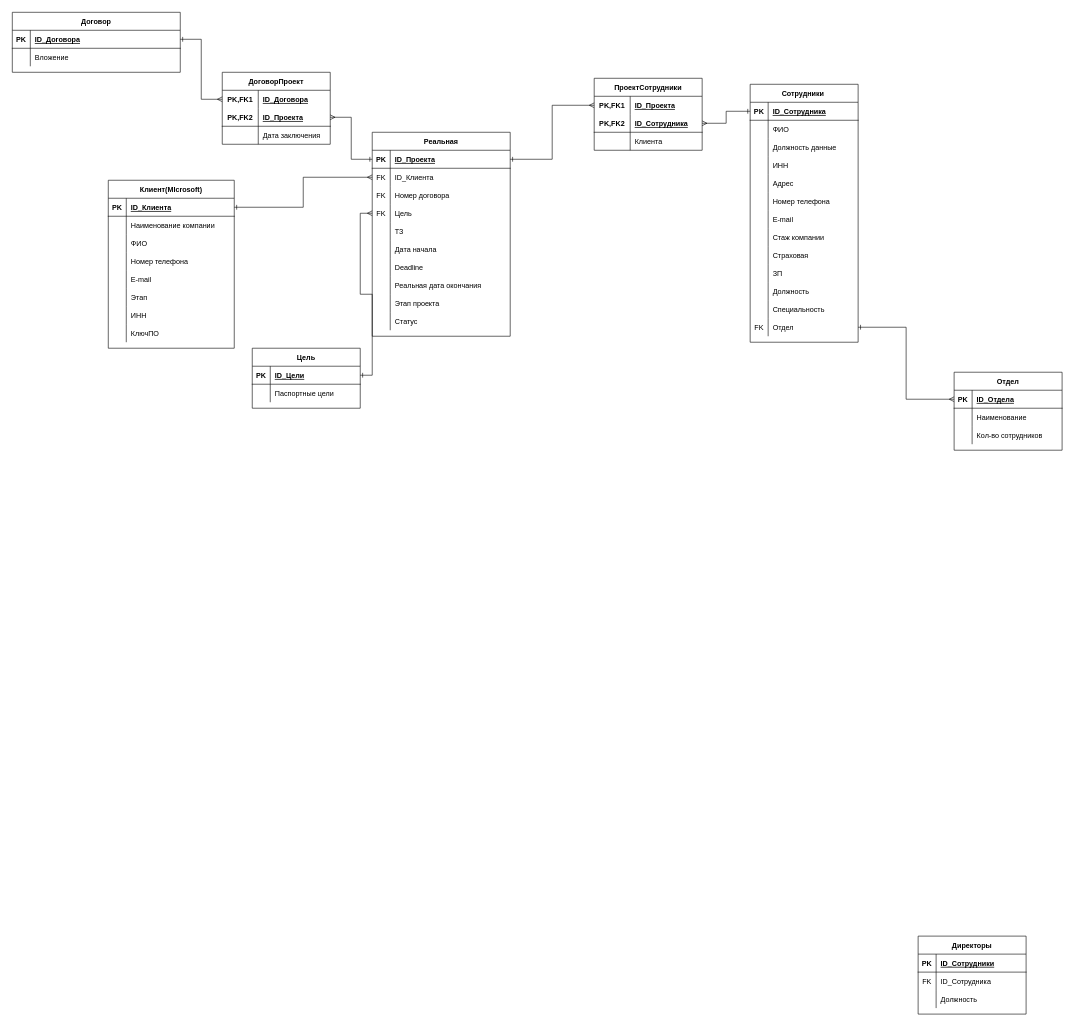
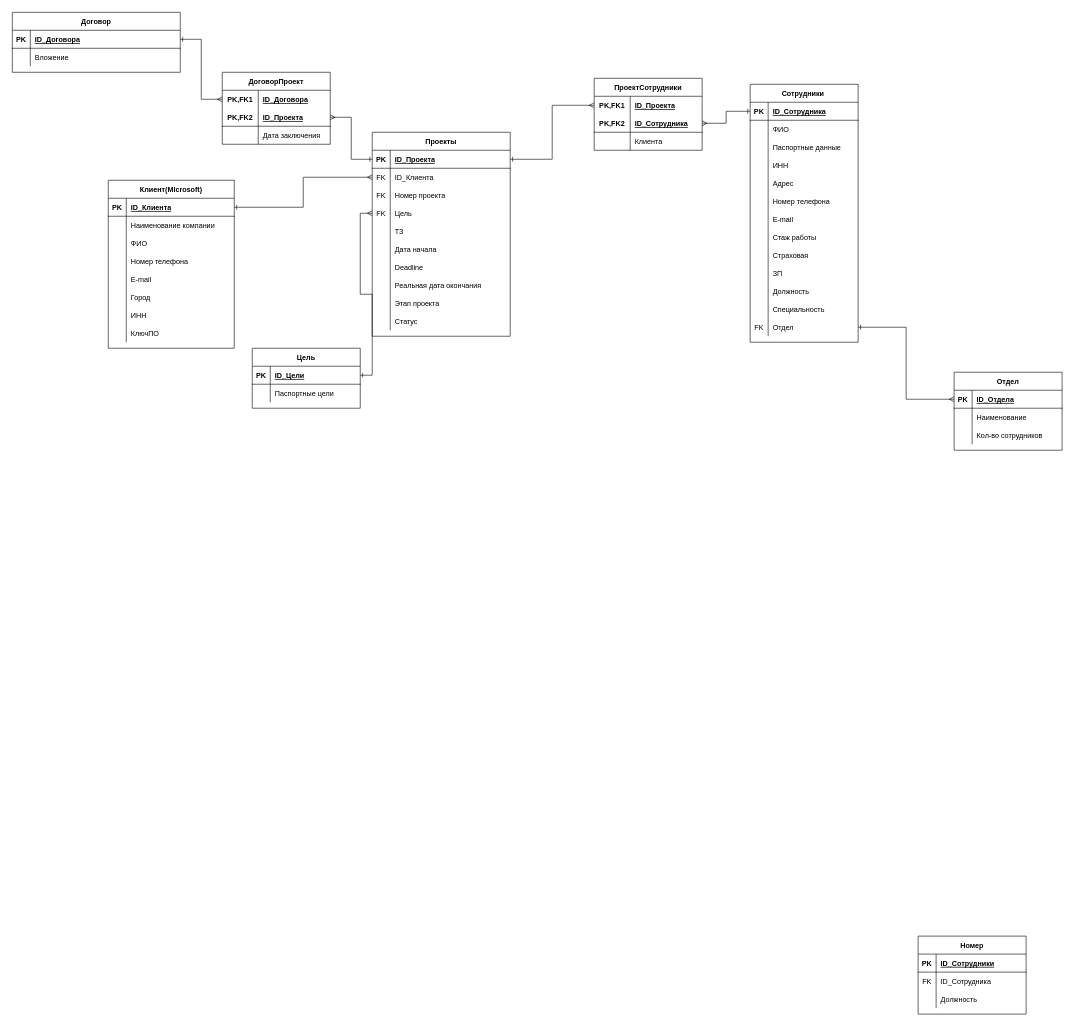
node "Реальная": label "Реальная" -> "Проекты"
node "Должность данные": label "Должность данные" -> "Паспортные данные"
node "Номер договора": label "Номер договора" -> "Номер проекта"
node "Стаж компании": label "Стаж компании" -> "Стаж работы"
node "Этап": label "Этап" -> "Город"
node "Директоры": label "Директоры" -> "Номер"
